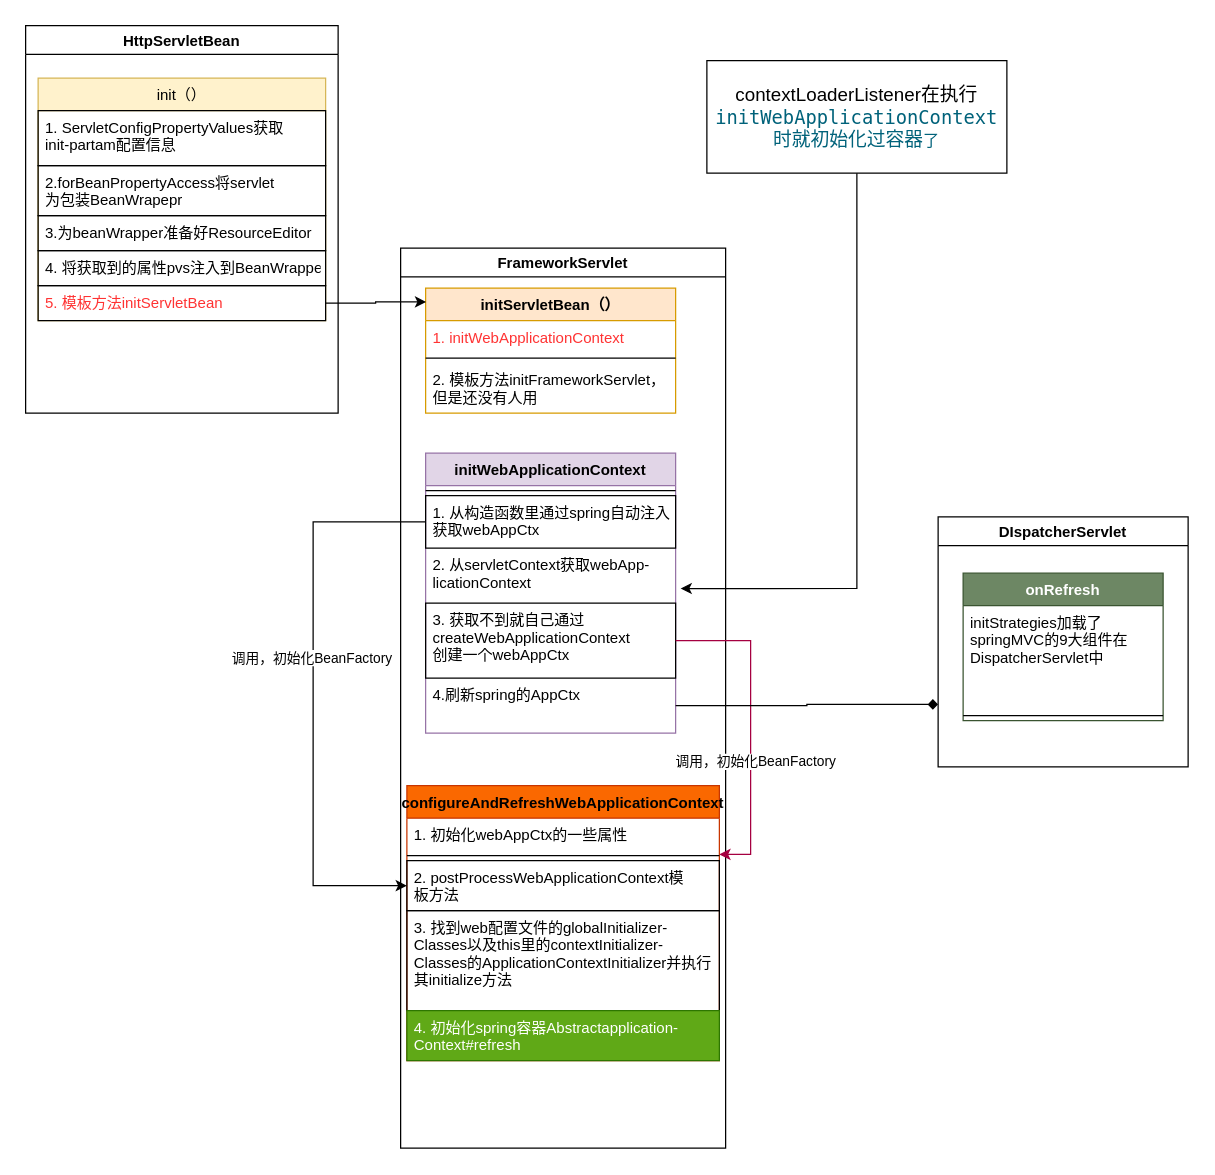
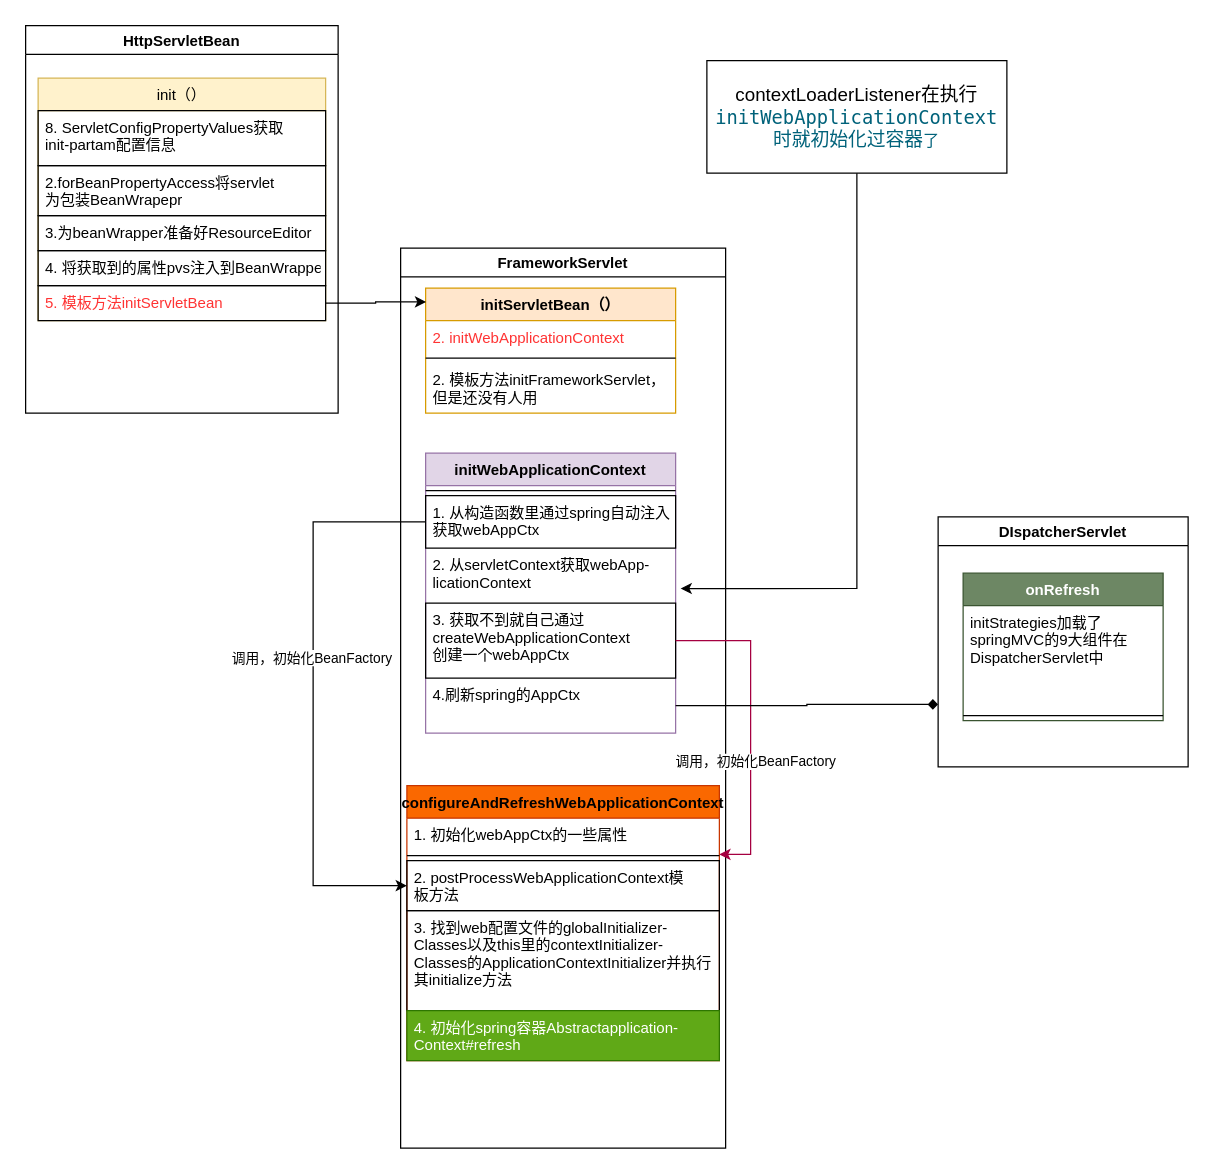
node "1. ServletConfigPropertyValues获取 init-partam配置信息": label "1. ServletConfigPropertyValues获取 init-partam配置信息" -> "8. ServletConfigPropertyValues获取 init-partam配置信息"
node "1. initWebApplicationContext": label "1. initWebApplicationContext" -> "2. initWebApplicationContext"
